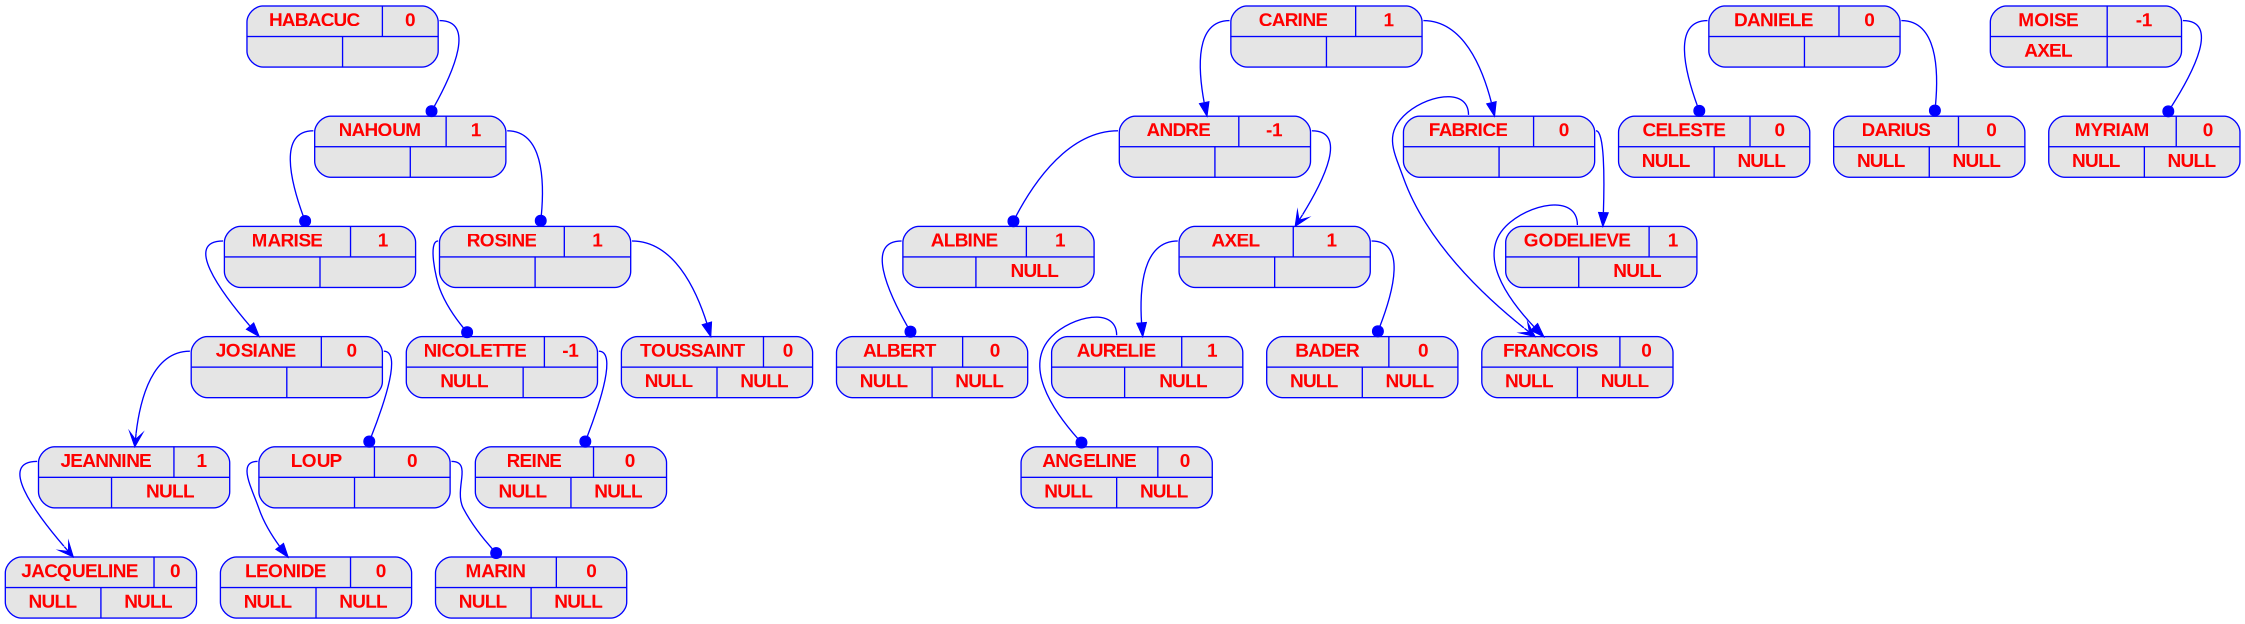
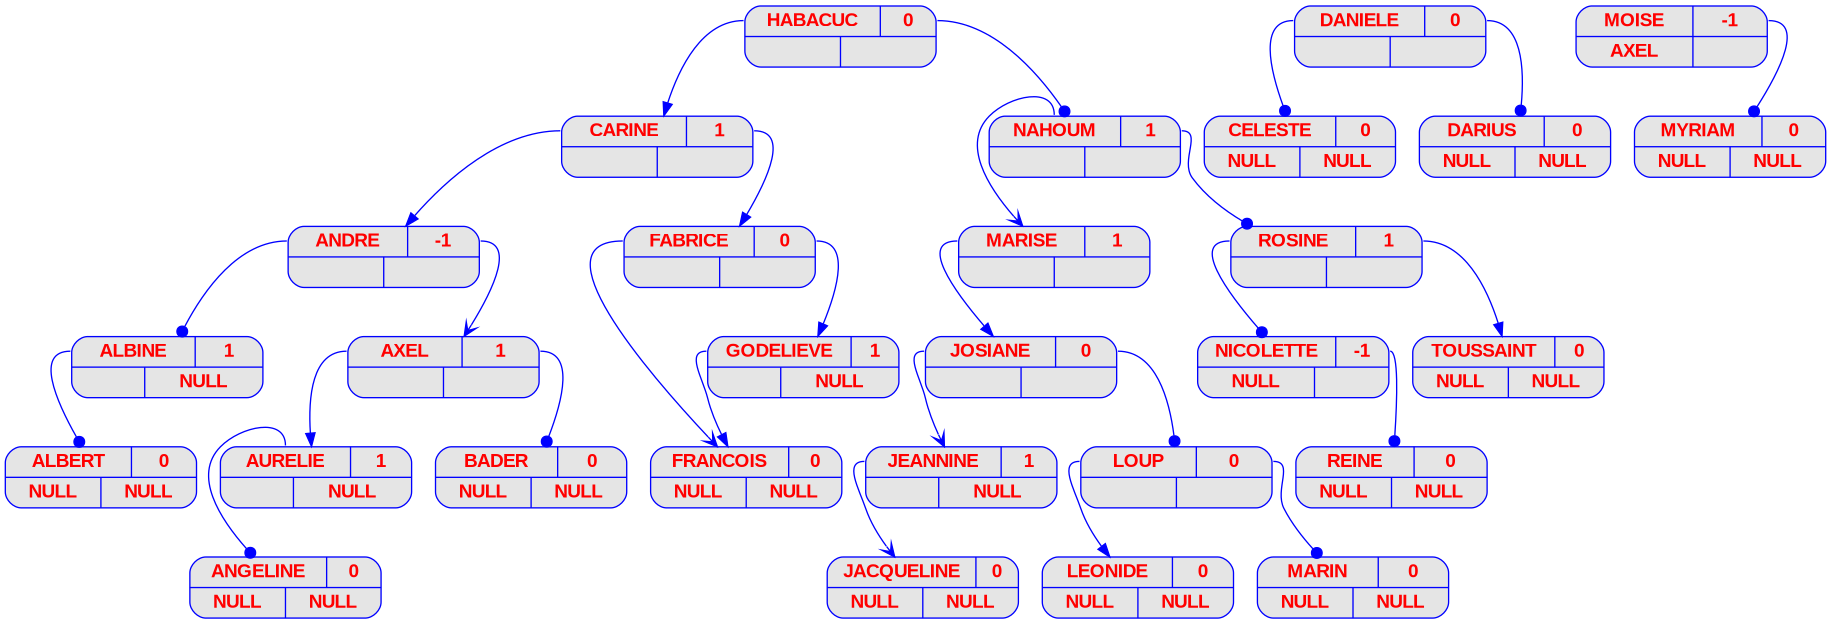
edge "HABACUC" -> "CARINE": added
edge "NAHOUM" -> "MARISE": arrowhead dot -> vee
